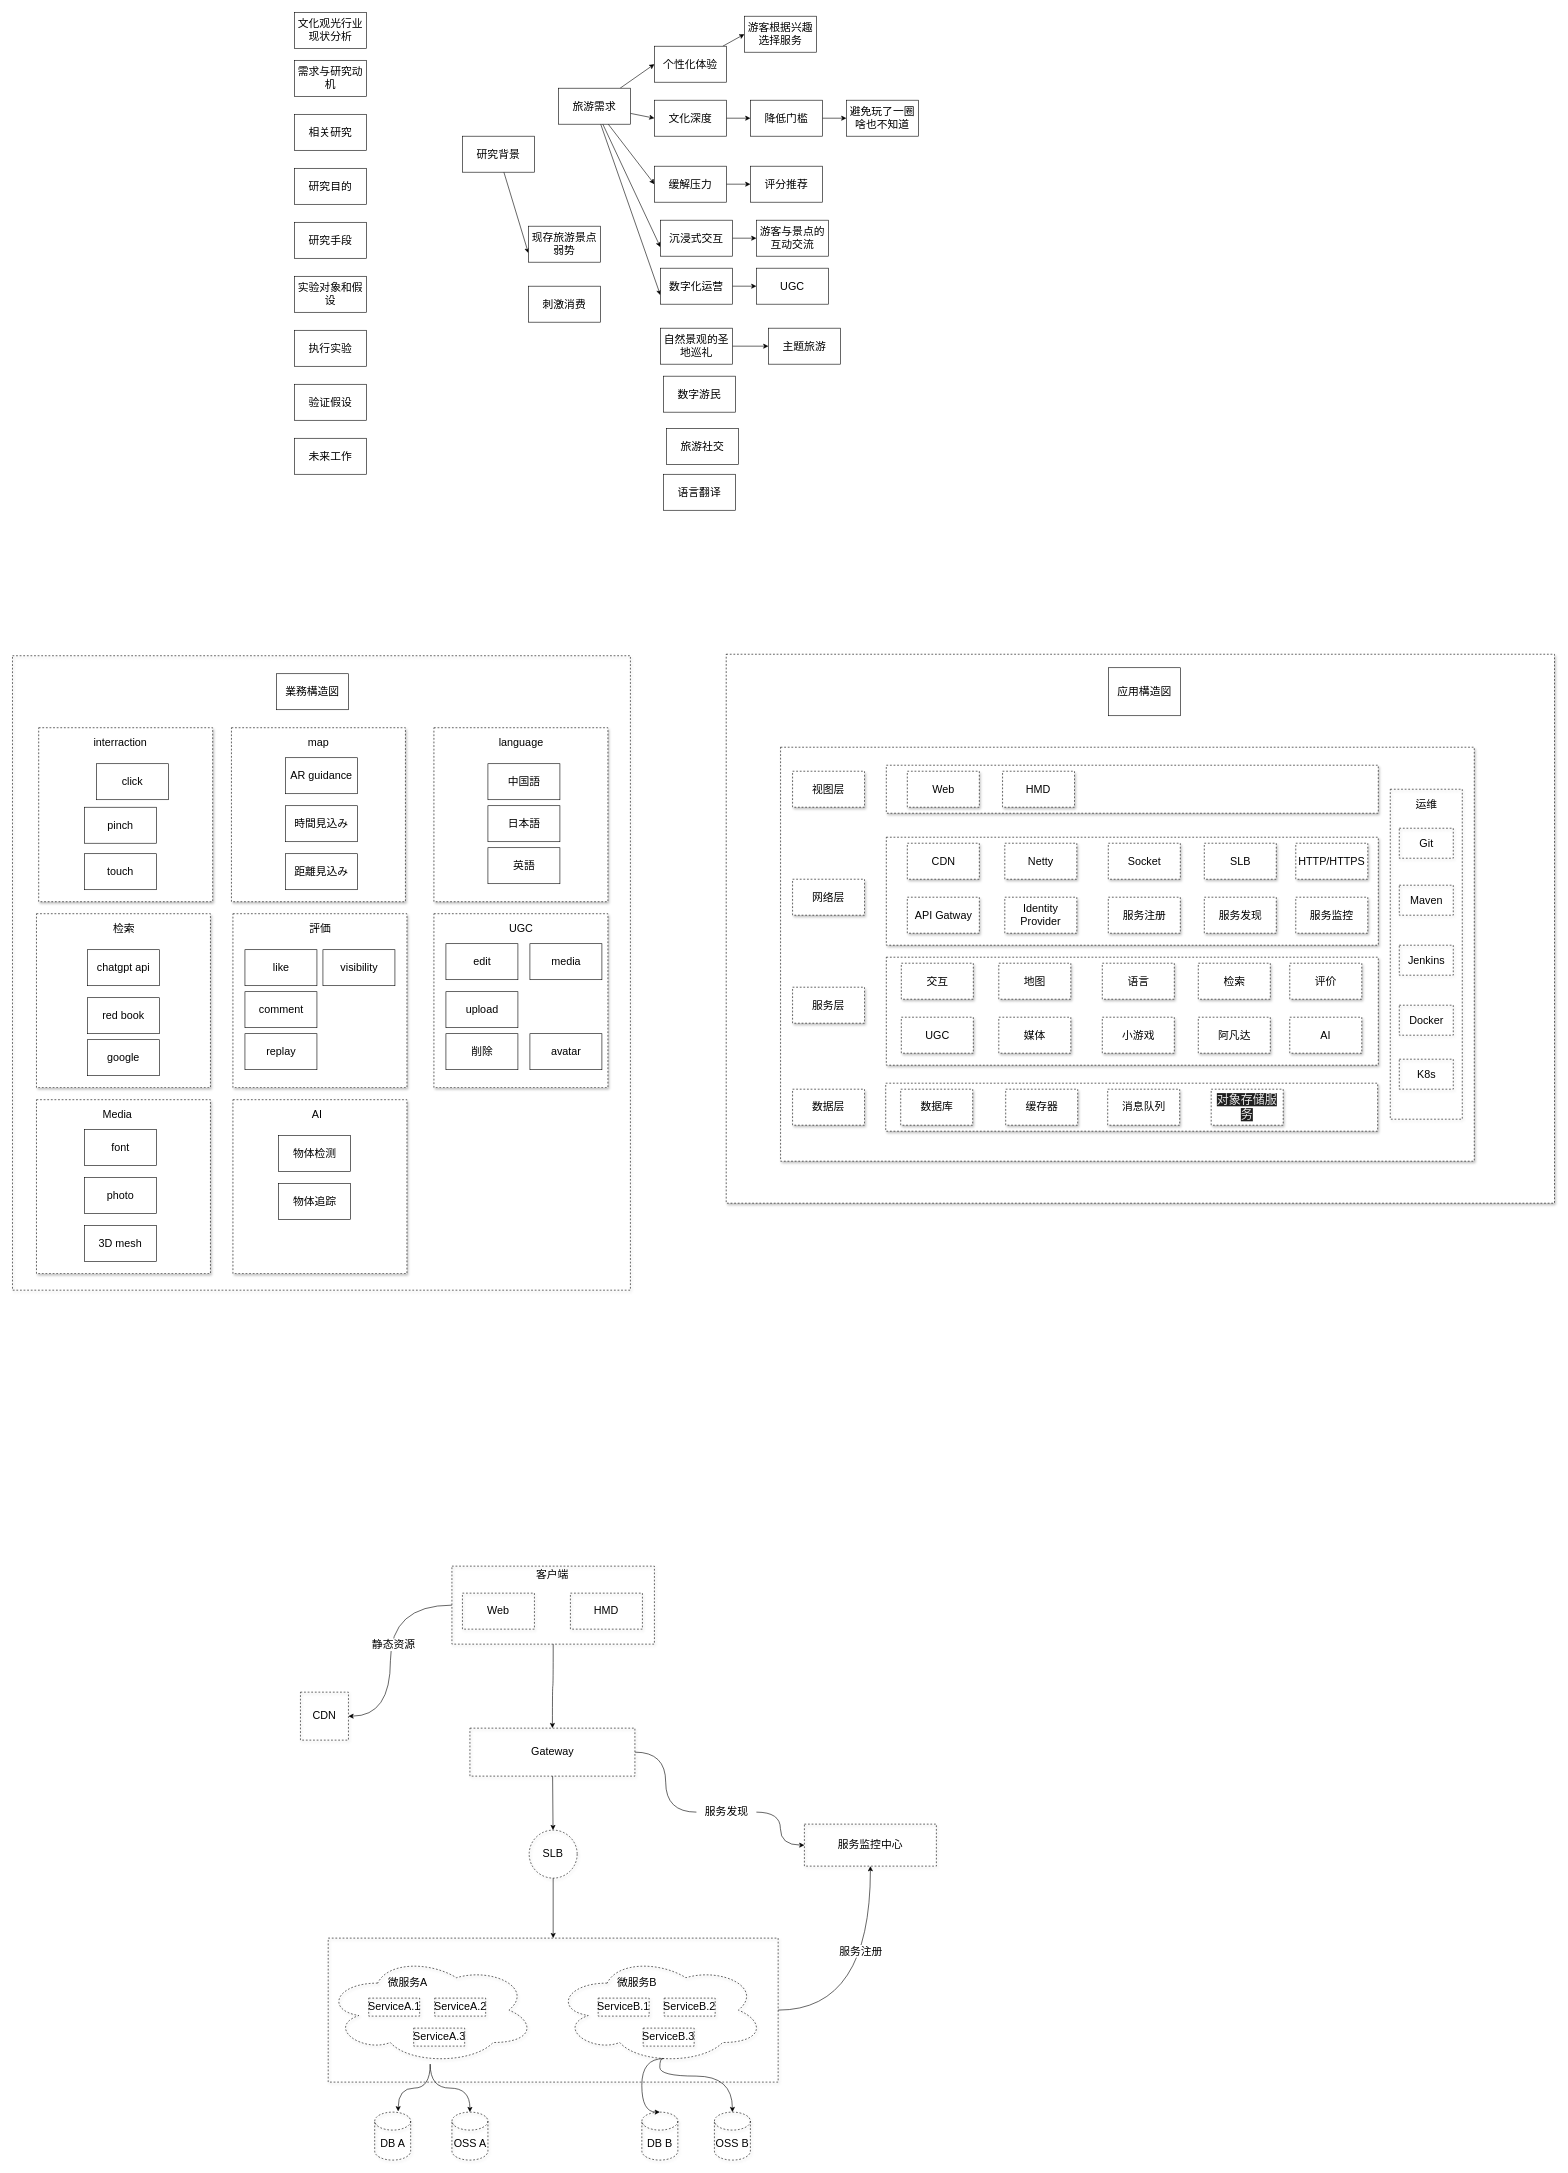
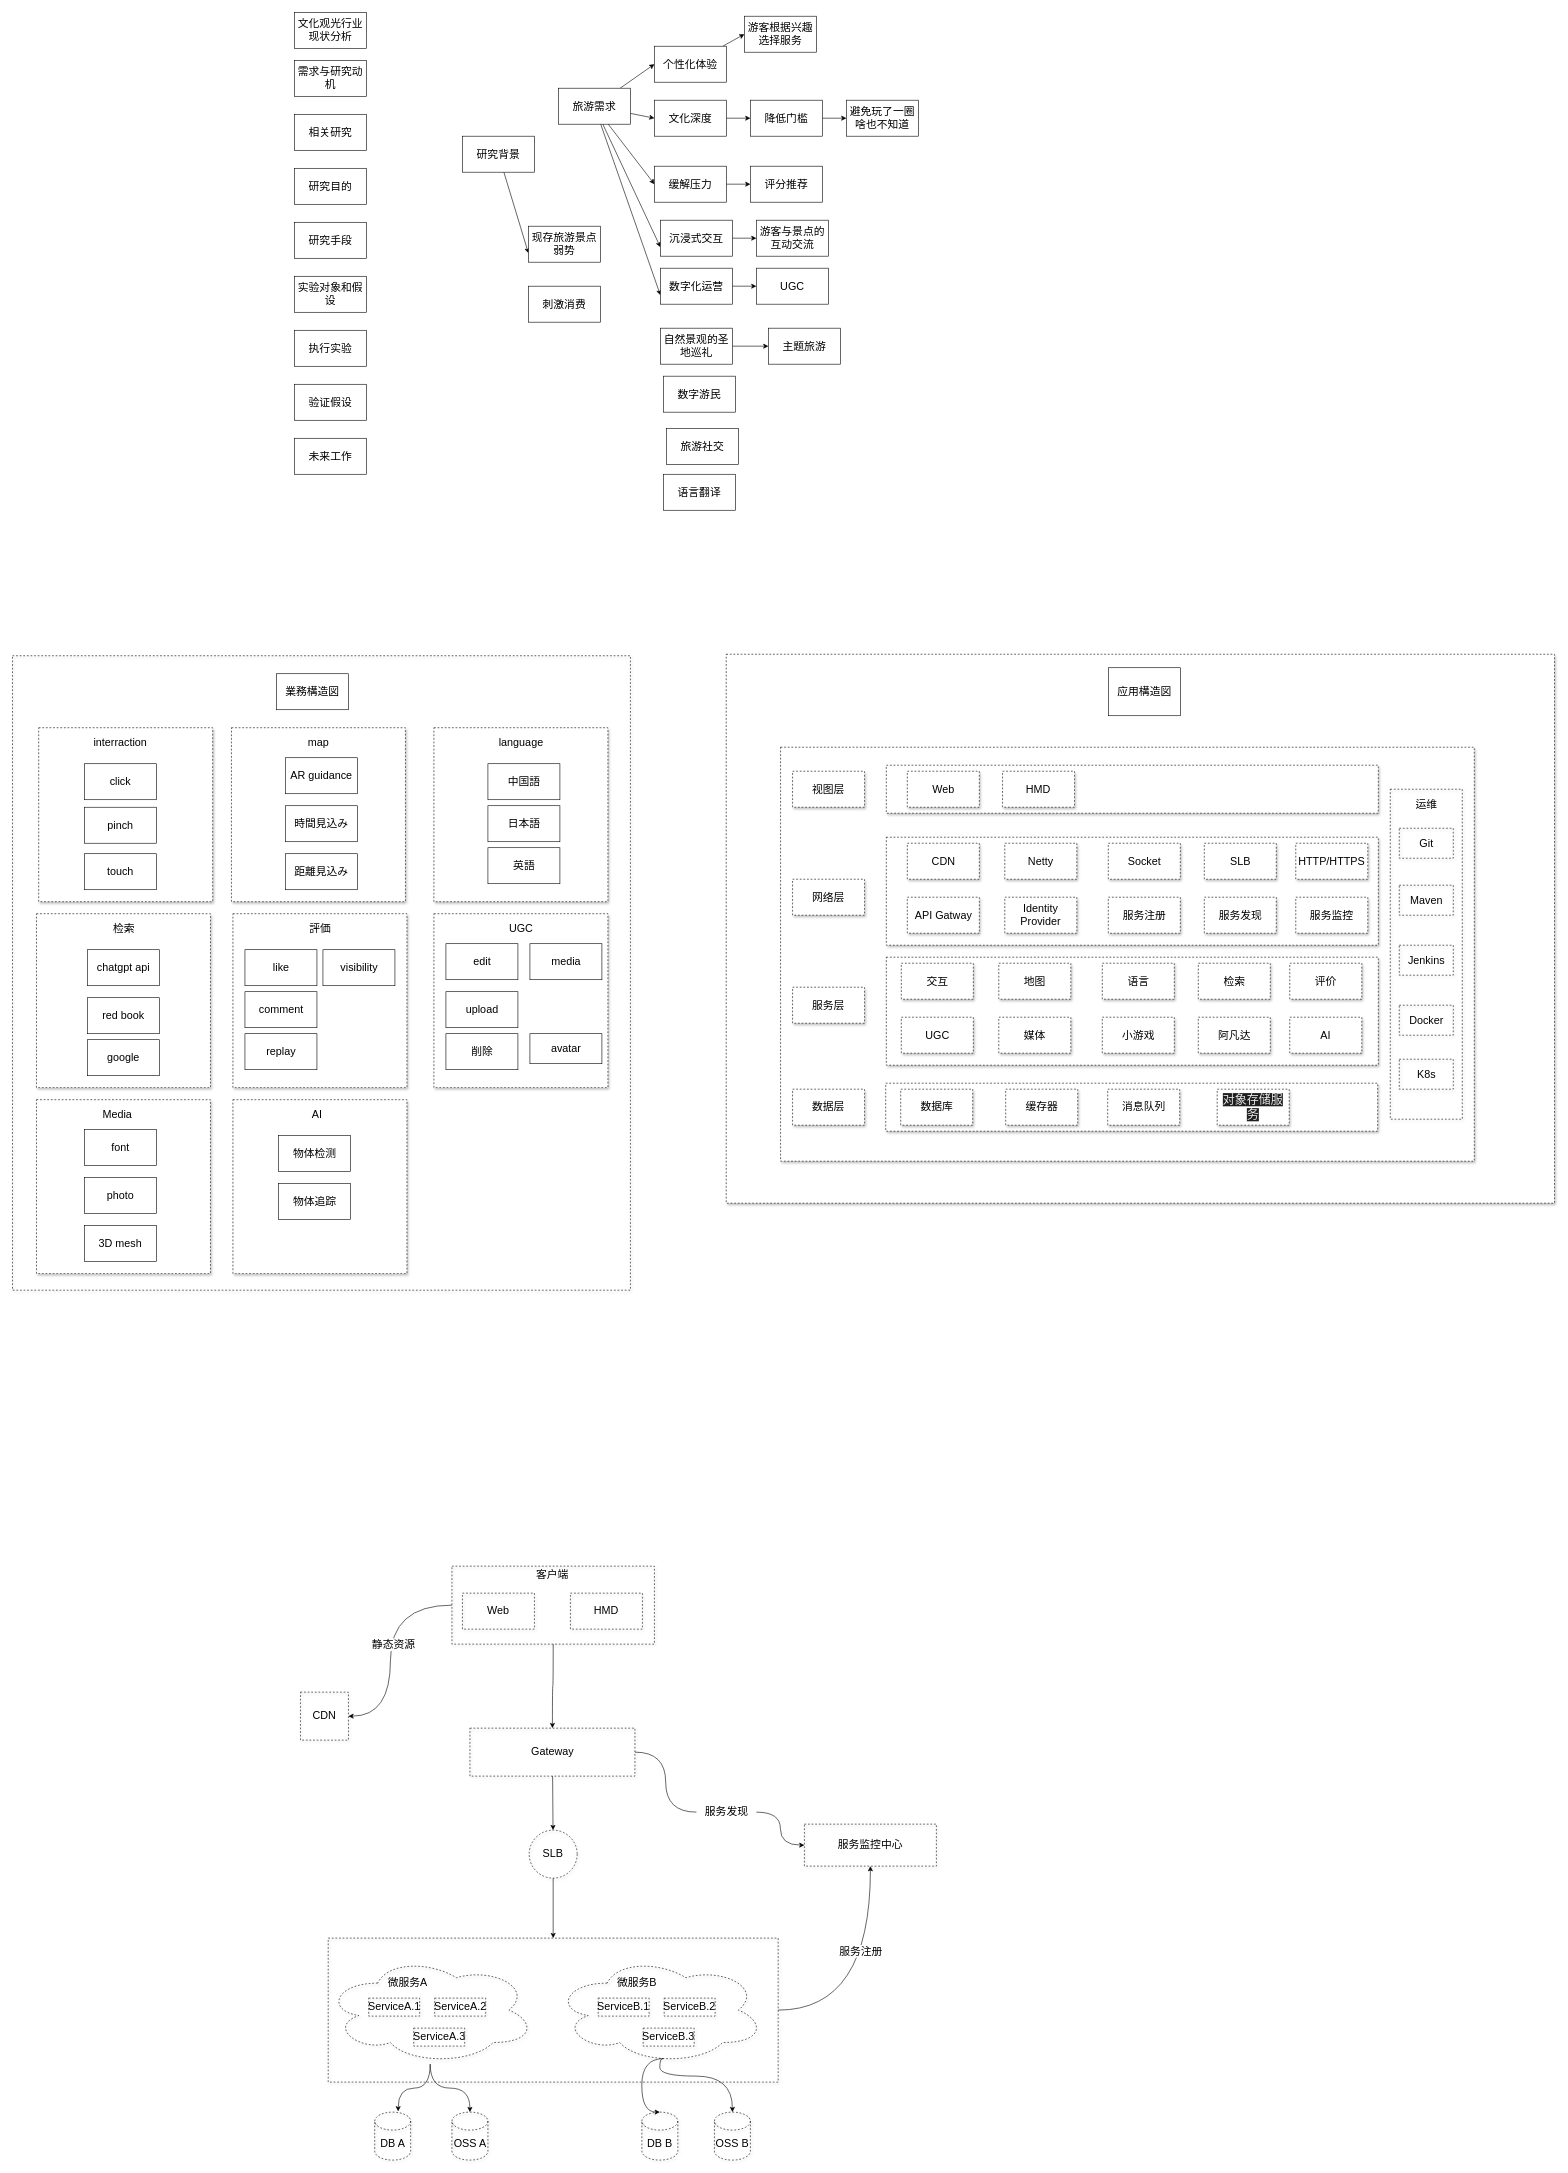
node "click": moved (132, 782) -> (120, 782)
node "avatar": size 72x36 -> 72x30
node "对象存储服务": moved (1247, 1107) -> (1253, 1107)
